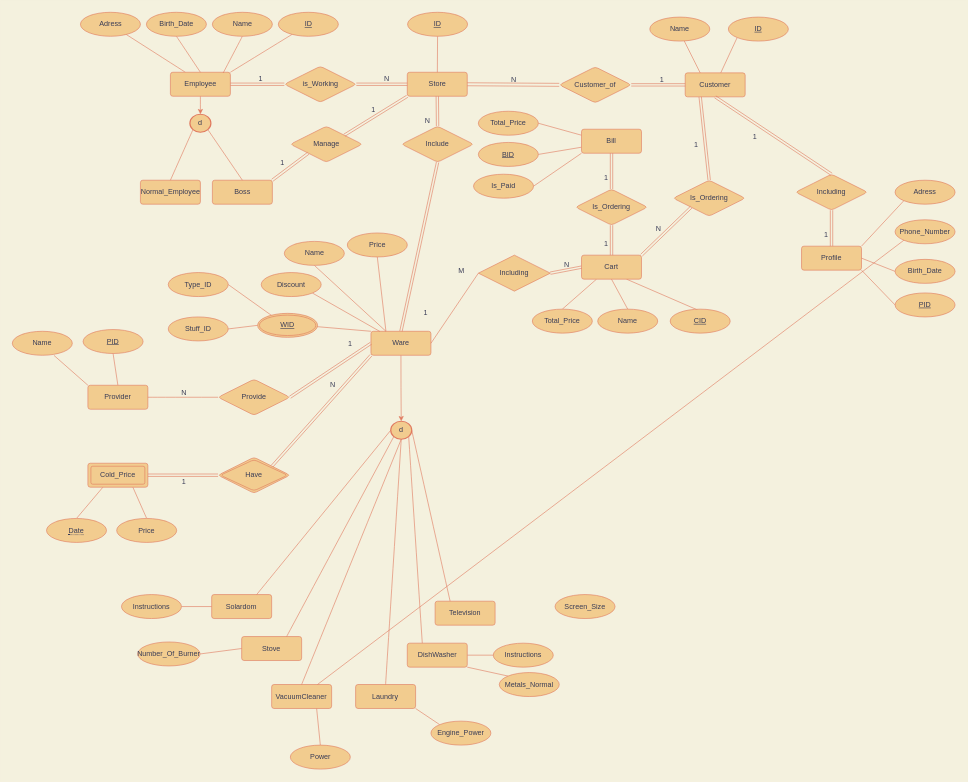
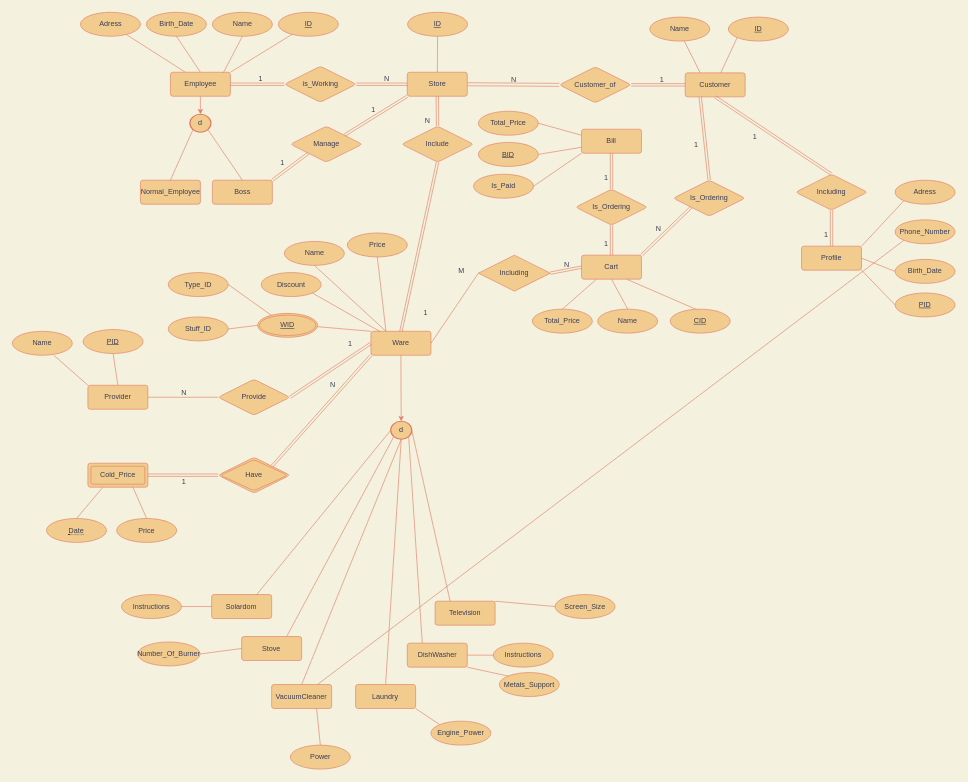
edge "Screen_Size" -- "Television": added
node "Metals_Normal": label "Metals_Normal" -> "Metals_Support"
